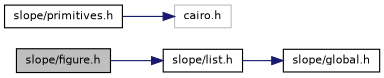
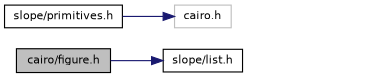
node "slope/figure.h": label "slope/figure.h" -> "cairo/figure.h"
node "slope/global.h": removed
